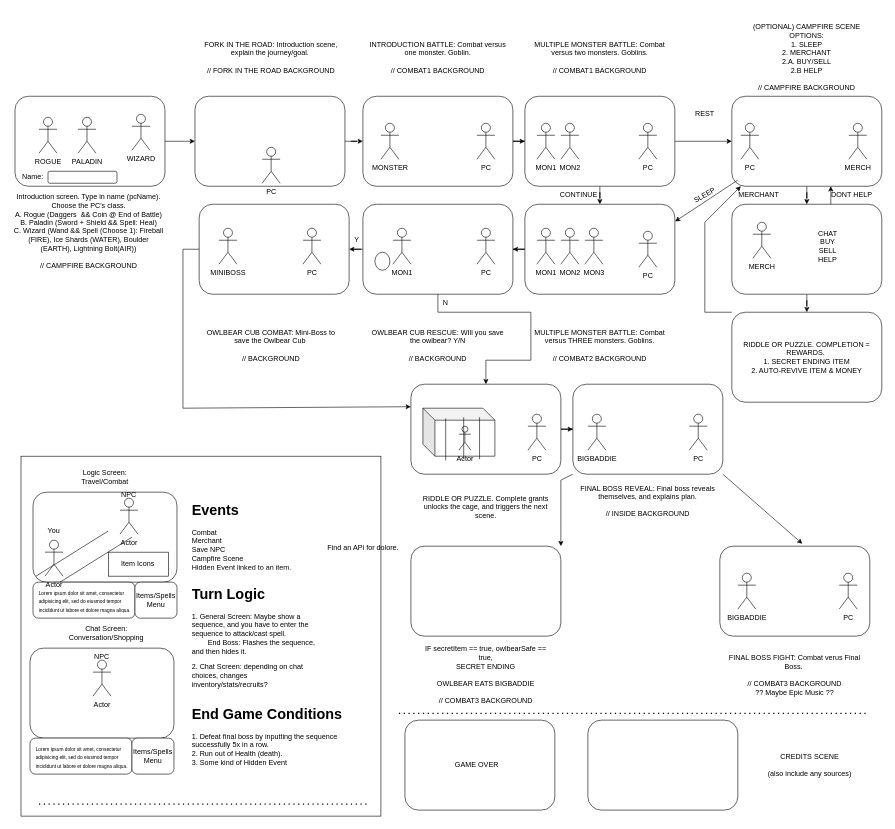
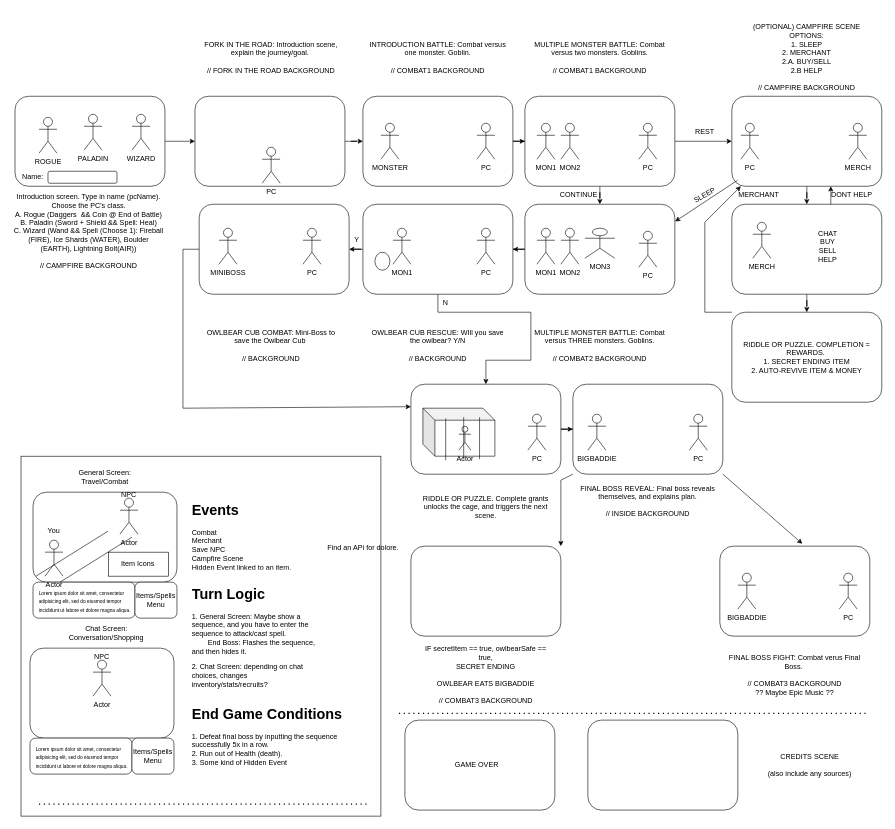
node "REST": moved (705, 114) -> (705, 132)
node "PALADIN": moved (87, 135) -> (93, 132)
node "MON3": size 18x36 -> 30x30
node "Logic Screen: Travel/Combat": label "Logic Screen: Travel/Combat" -> "General Screen: Travel/Combat"
